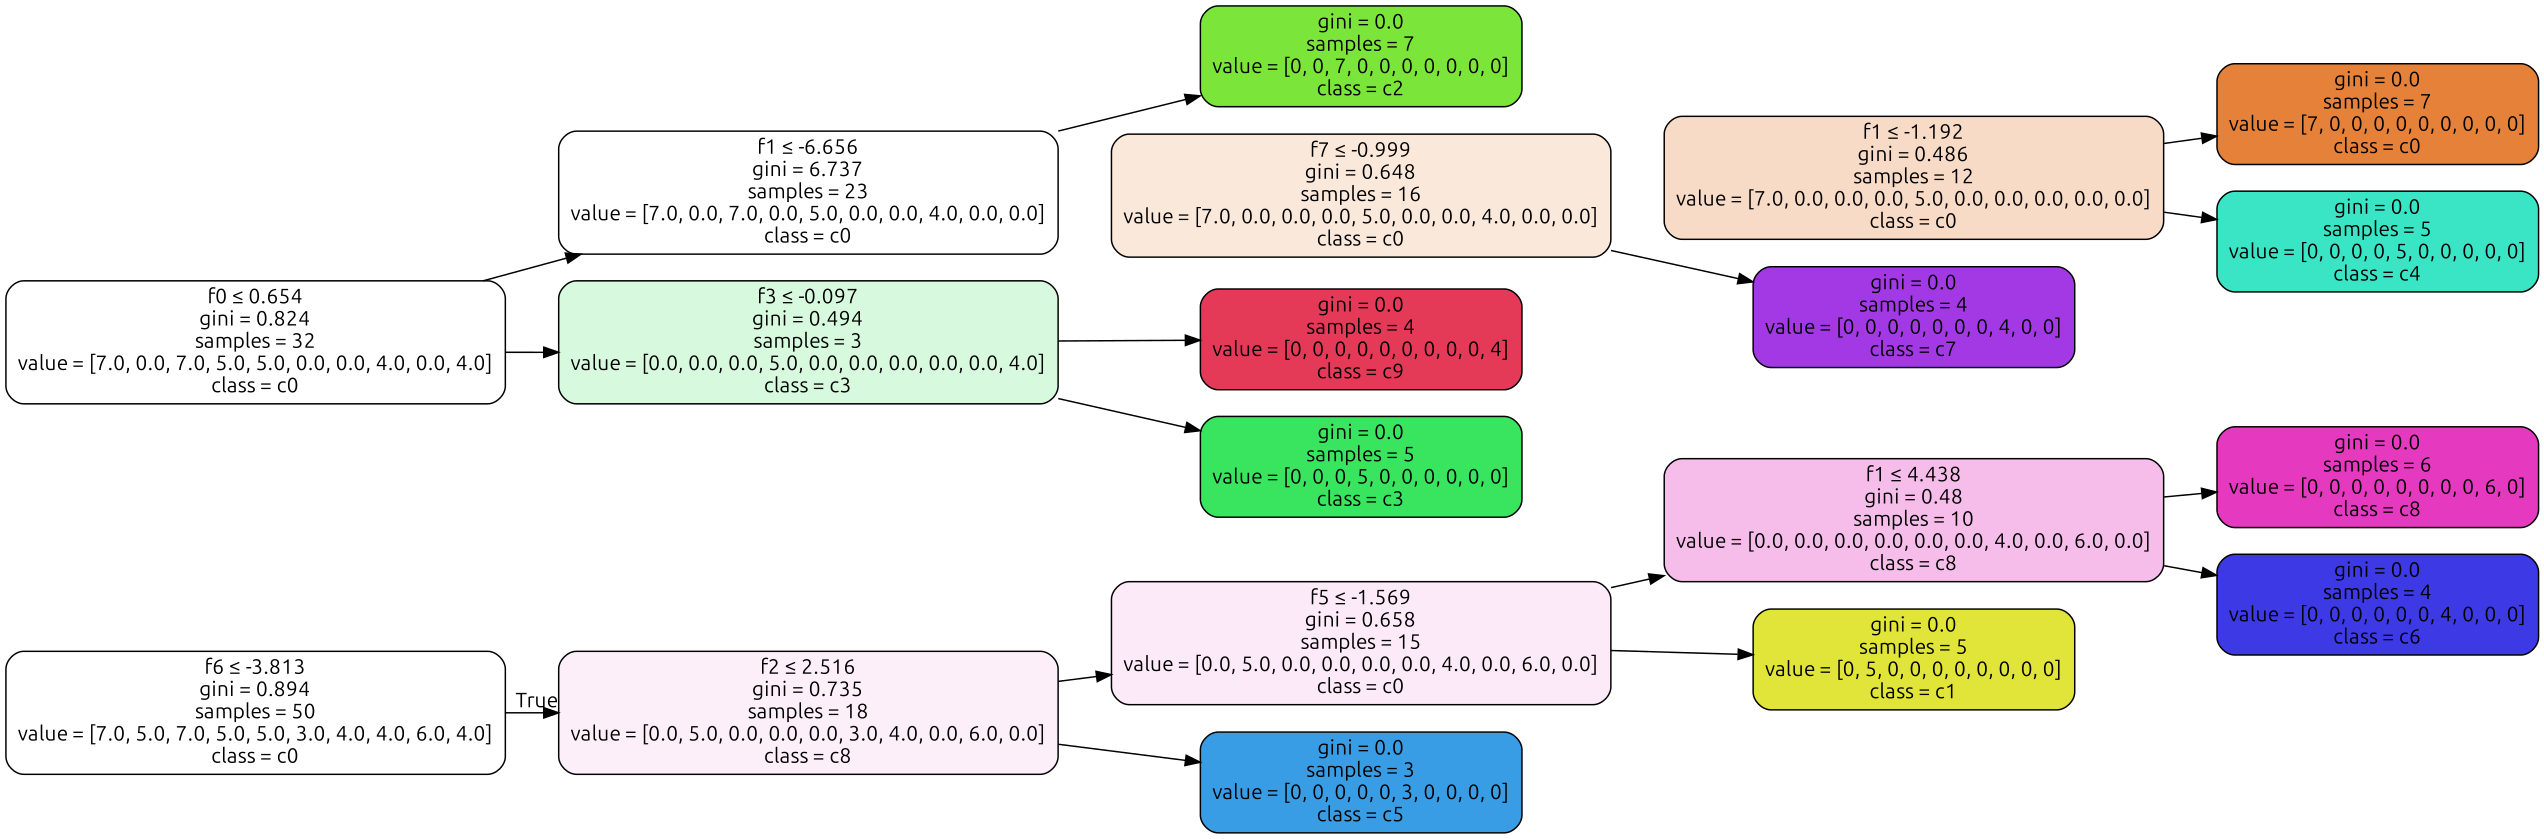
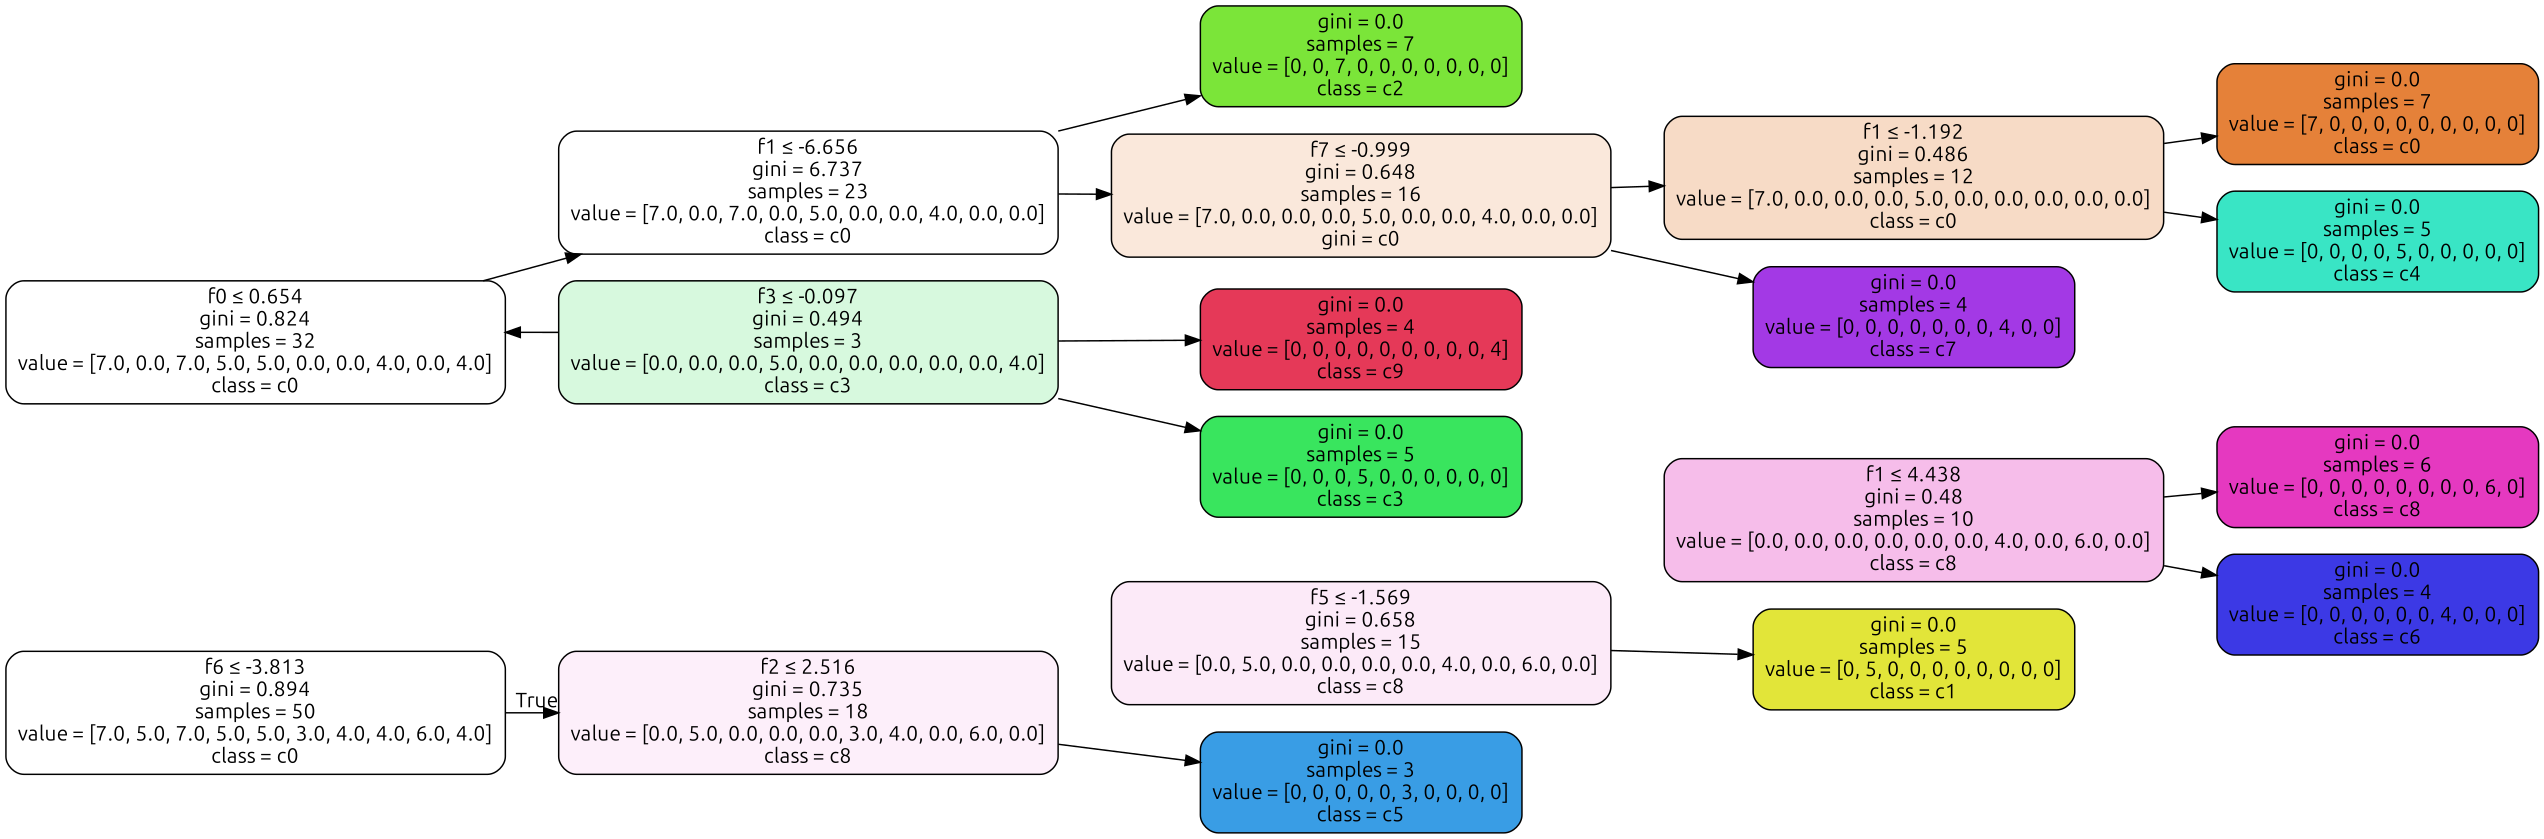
edge "f7 ≤ -0.999" -> "f1 ≤ -1.192": added
edge "f1 ≤ -6.656" -> "f7 ≤ -0.999": added
node "f7 ≤ -0.999": text "class = c0" -> "gini = c0"
edge "f0 ≤ 0.654" -> "f3 ≤ -0.097": reversed
edge "f5 ≤ -1.569" -> "f1 ≤ 4.438": removed
edge "f2 ≤ 2.516" -> "f5 ≤ -1.569": removed
node "f5 ≤ -1.569": text "class = c0" -> "class = c8"
